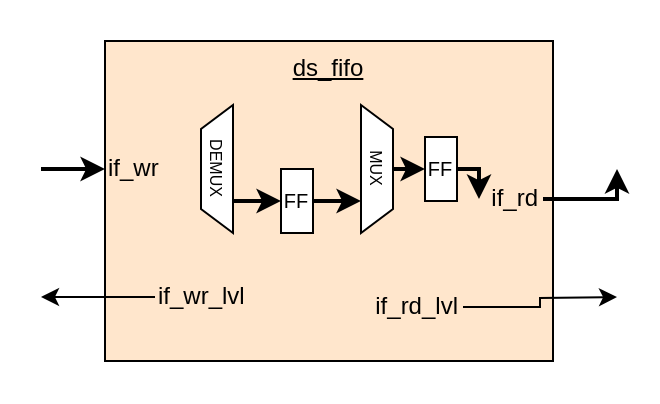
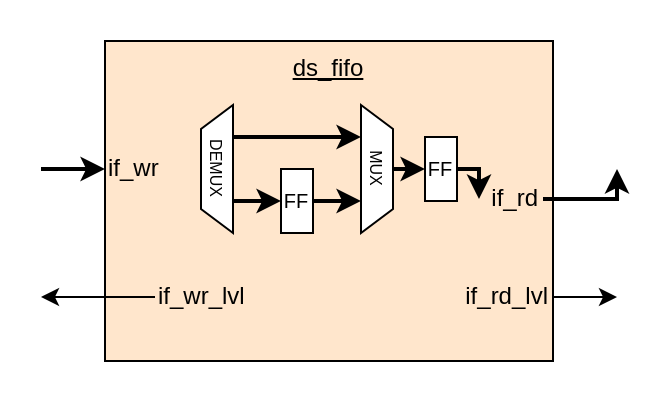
edge "DEMUX" -> "MUX": added
node "if_rd_lvl": moved (415, 307) -> (505, 297)
